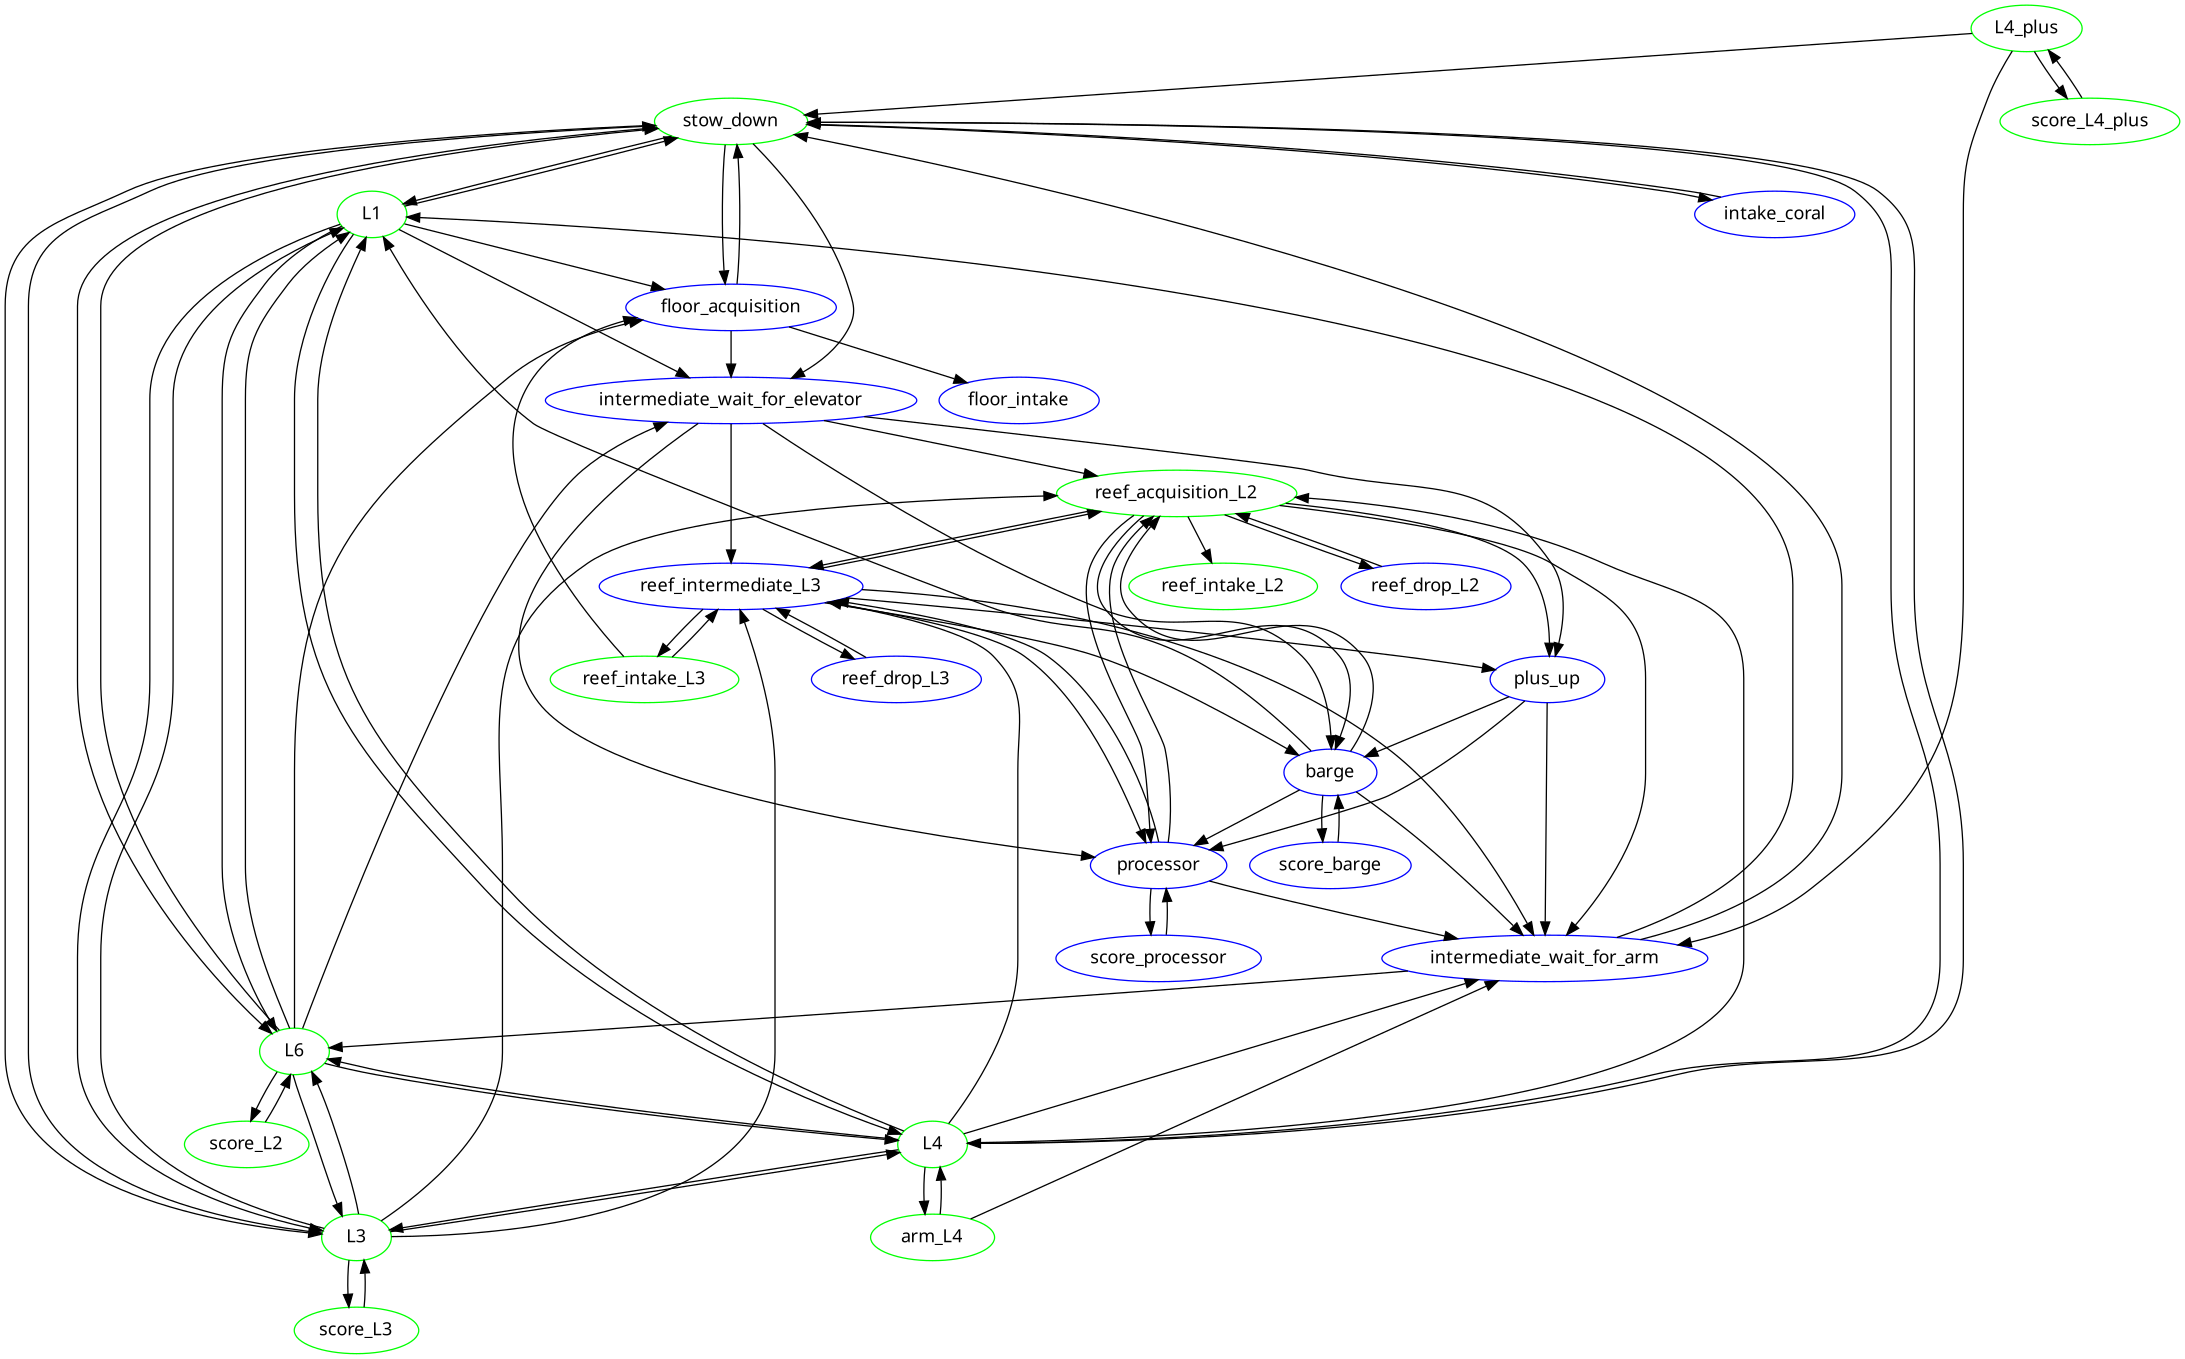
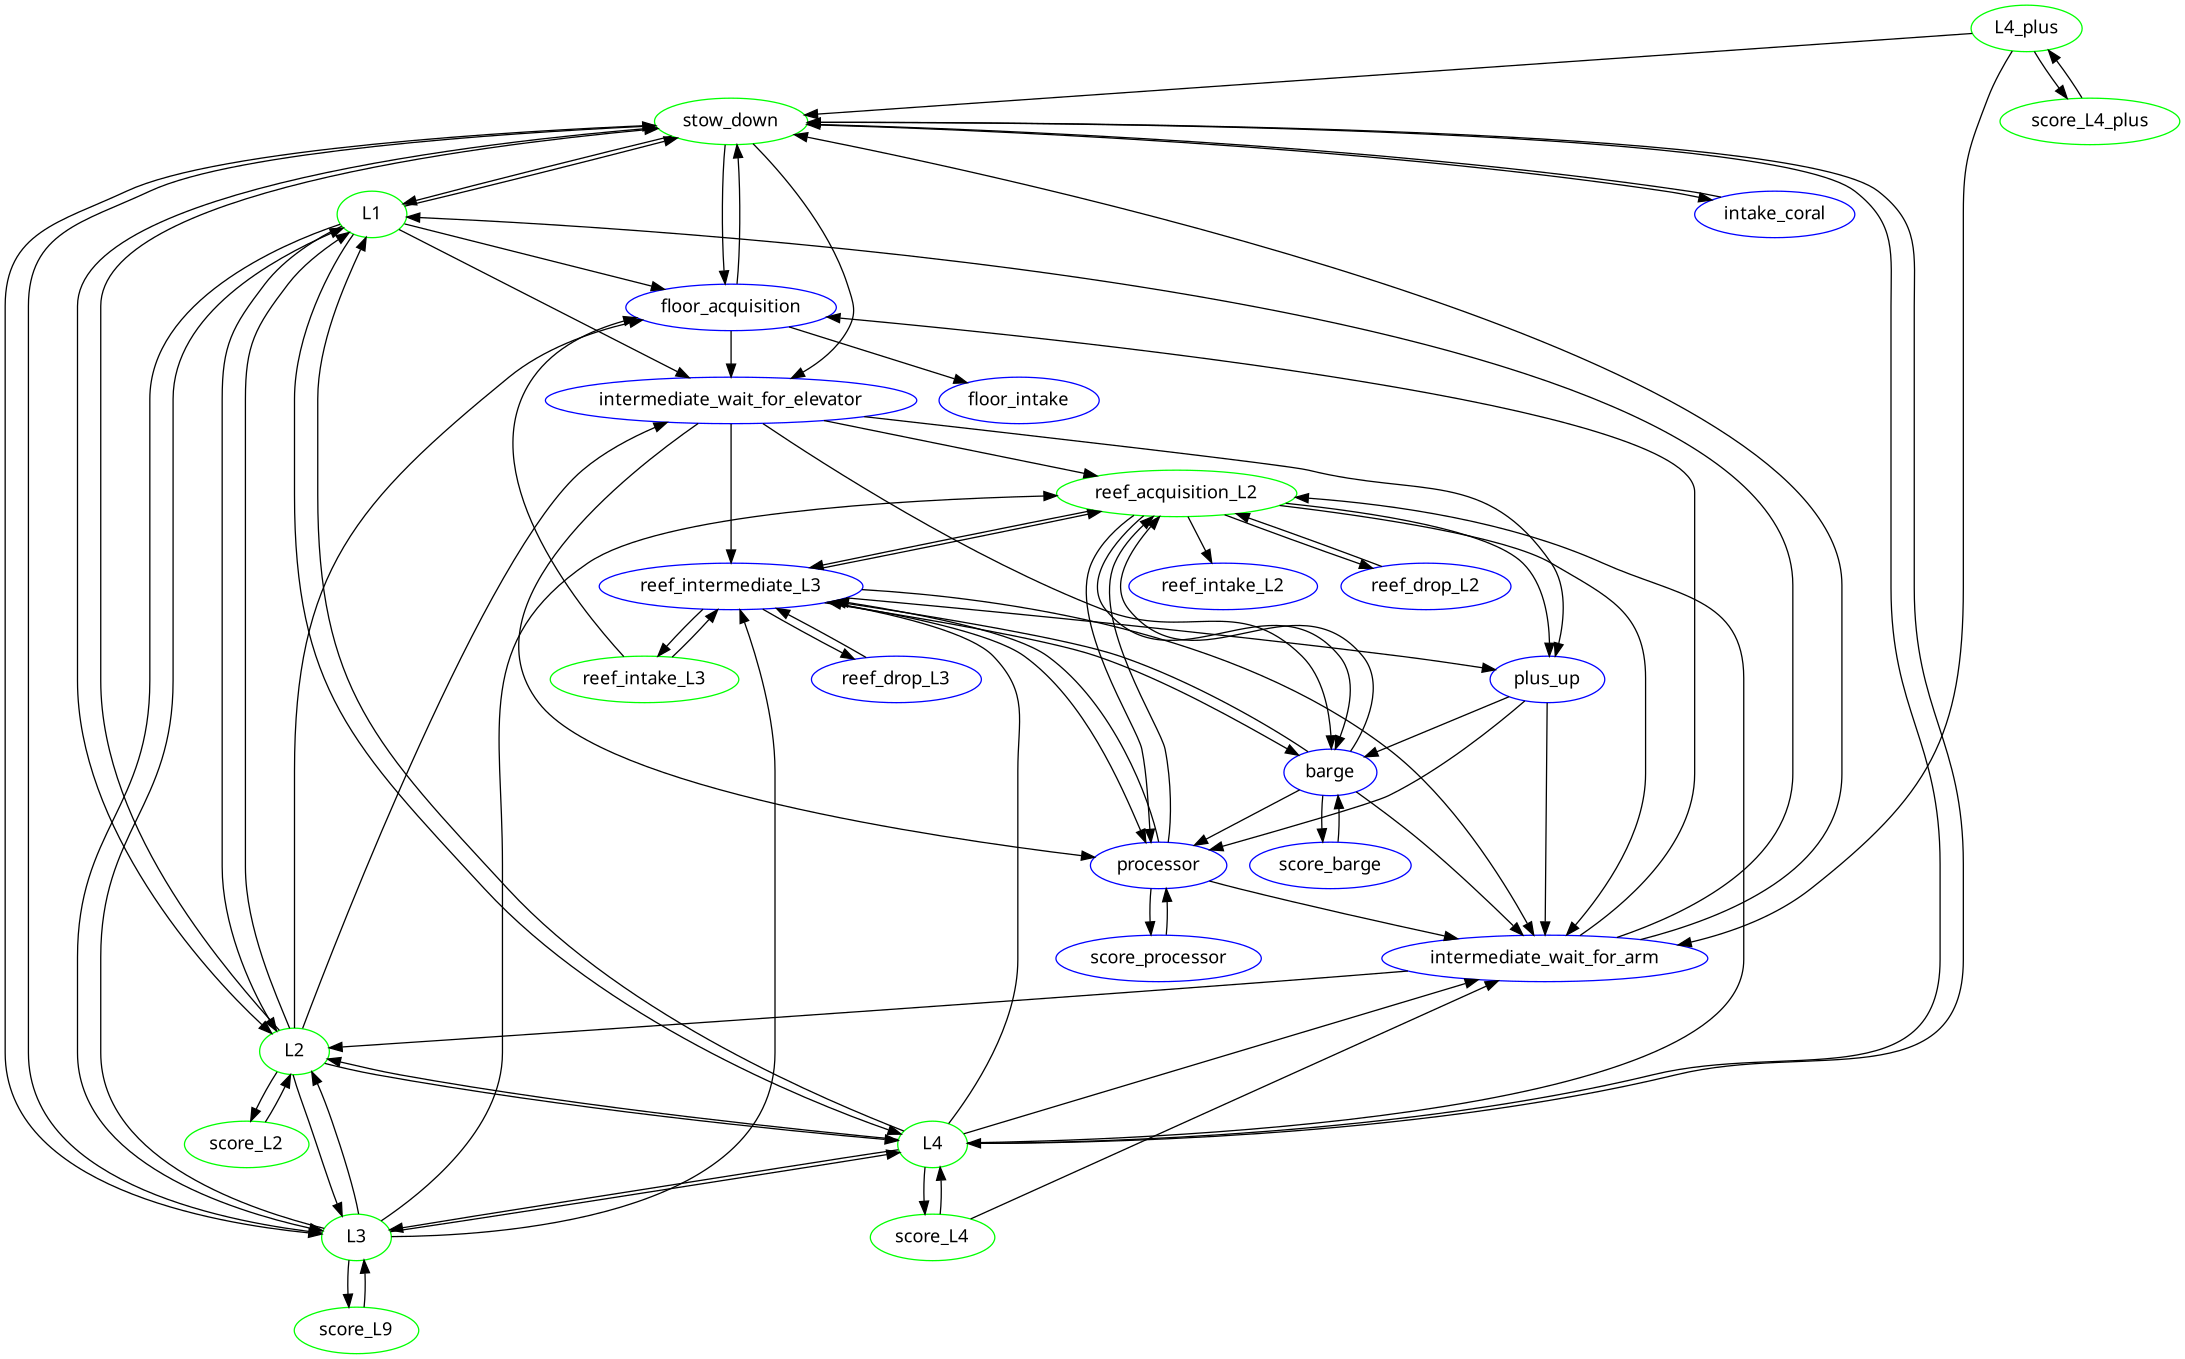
edge "intermediate_wait_for_arm" -> "floor_acquisition": added
edge "barge" -> "L1": now "barge" -> "reef_intermediate_L3"
node "reef_intake_L2": color green -> blue
node "L6": label "L6" -> "L2"
node "arm_L4": label "arm_L4" -> "score_L4"
node "score_L3": label "score_L3" -> "score_L9"
